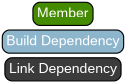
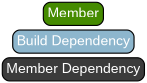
node "Link Dependency": label "Link Dependency" -> "Member Dependency"
